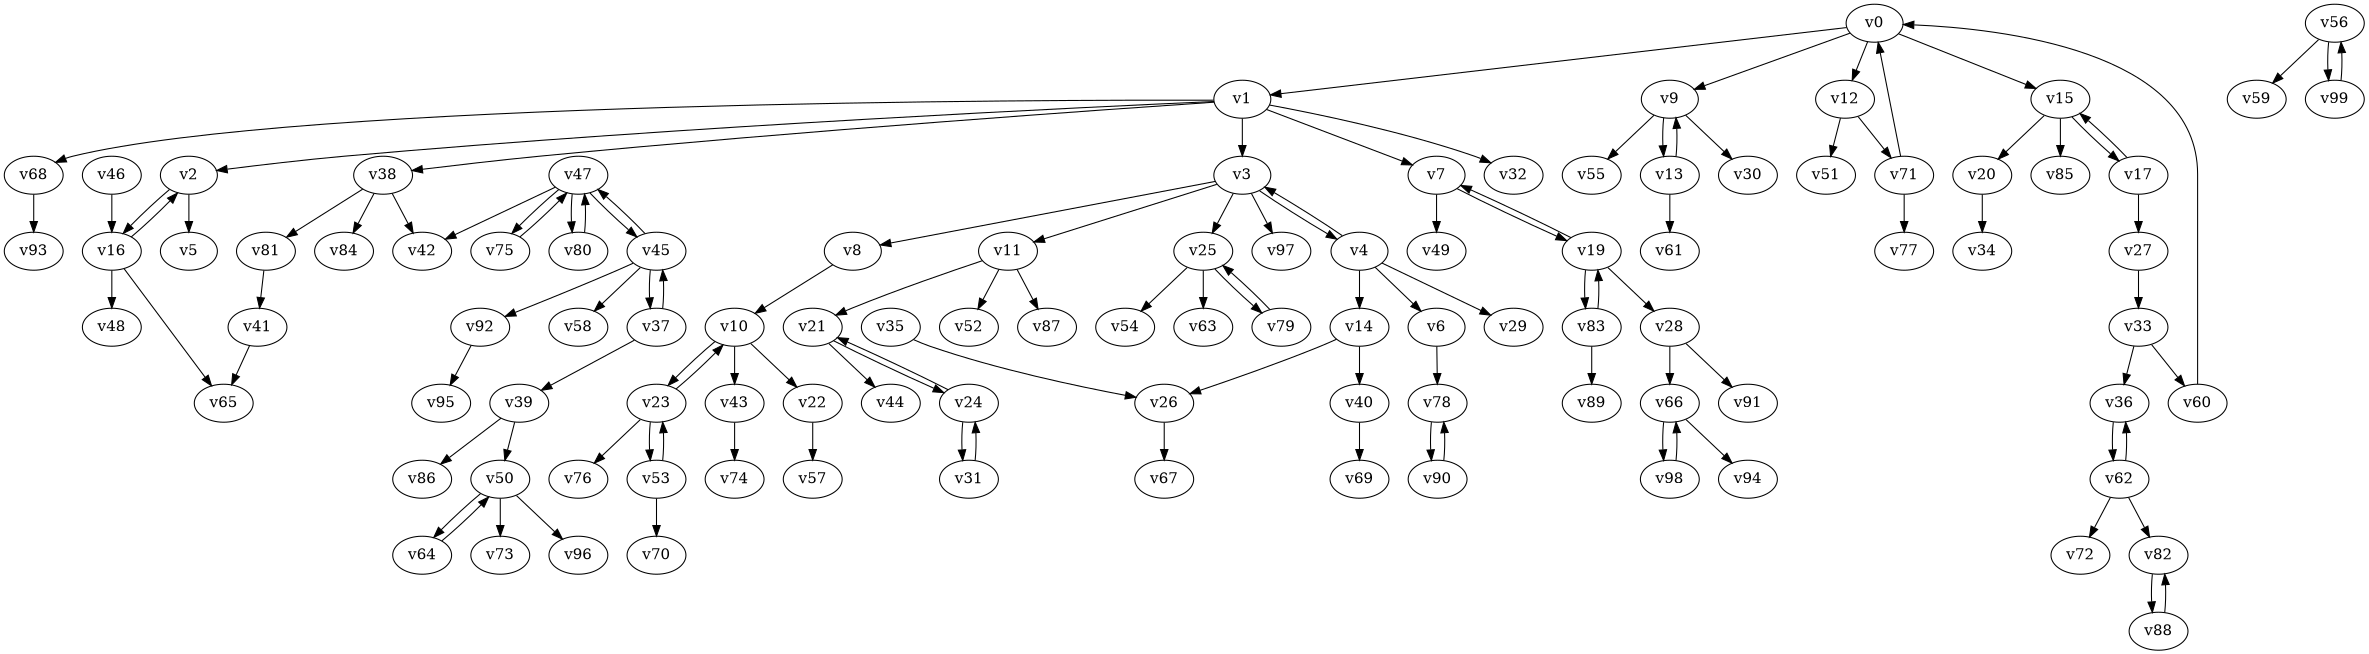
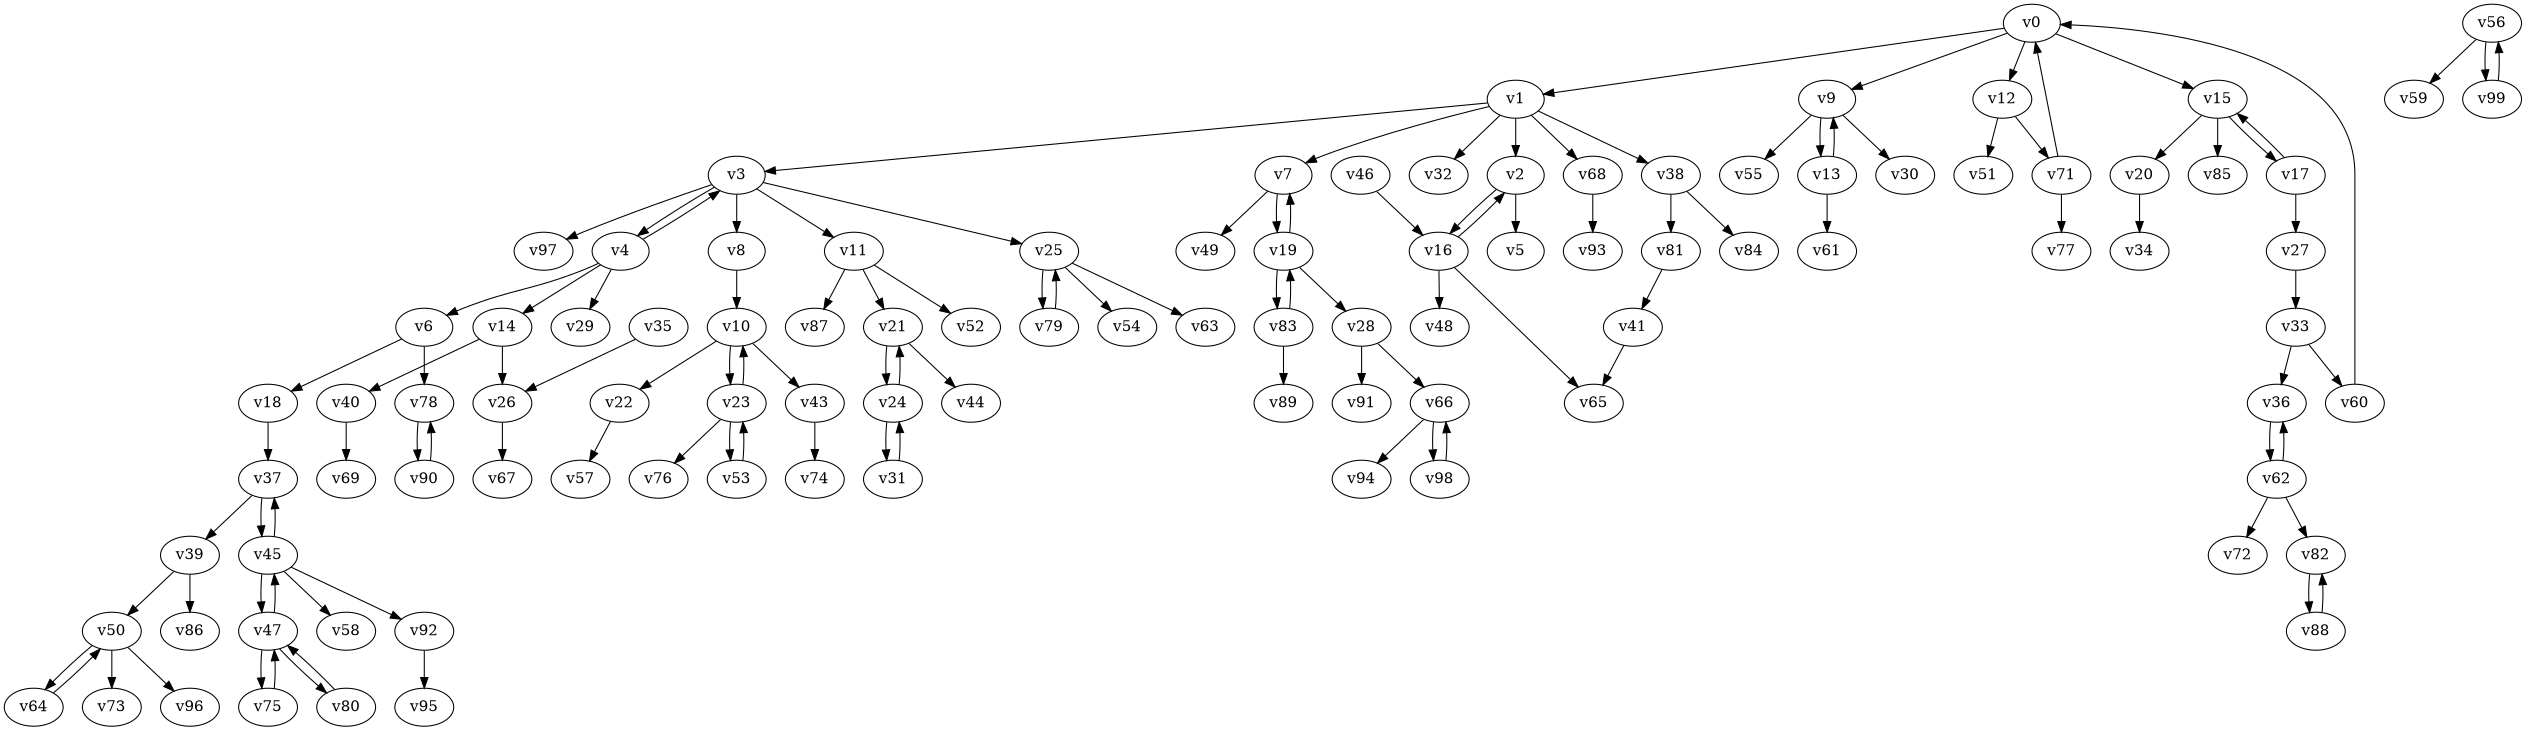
node "v42": removed
node "v18": added
node "v70": removed
